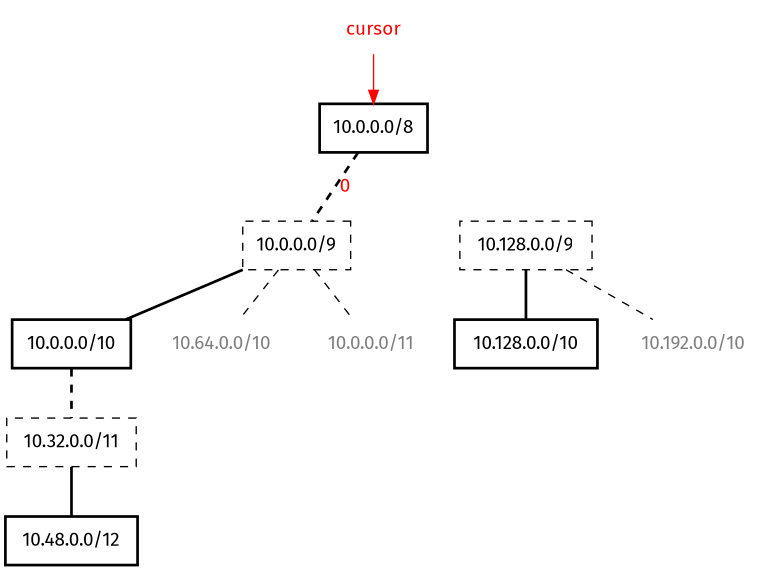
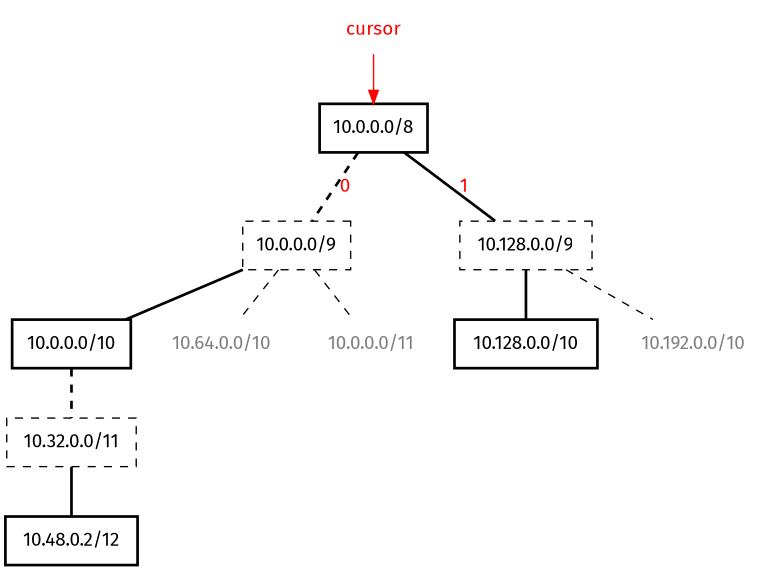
edge "10.0.0.0/8" -- "10.128.0.0/9": added, label "1"
node "10.48.0.0/12": label "10.48.0.0/12" -> "10.48.0.2/12"
